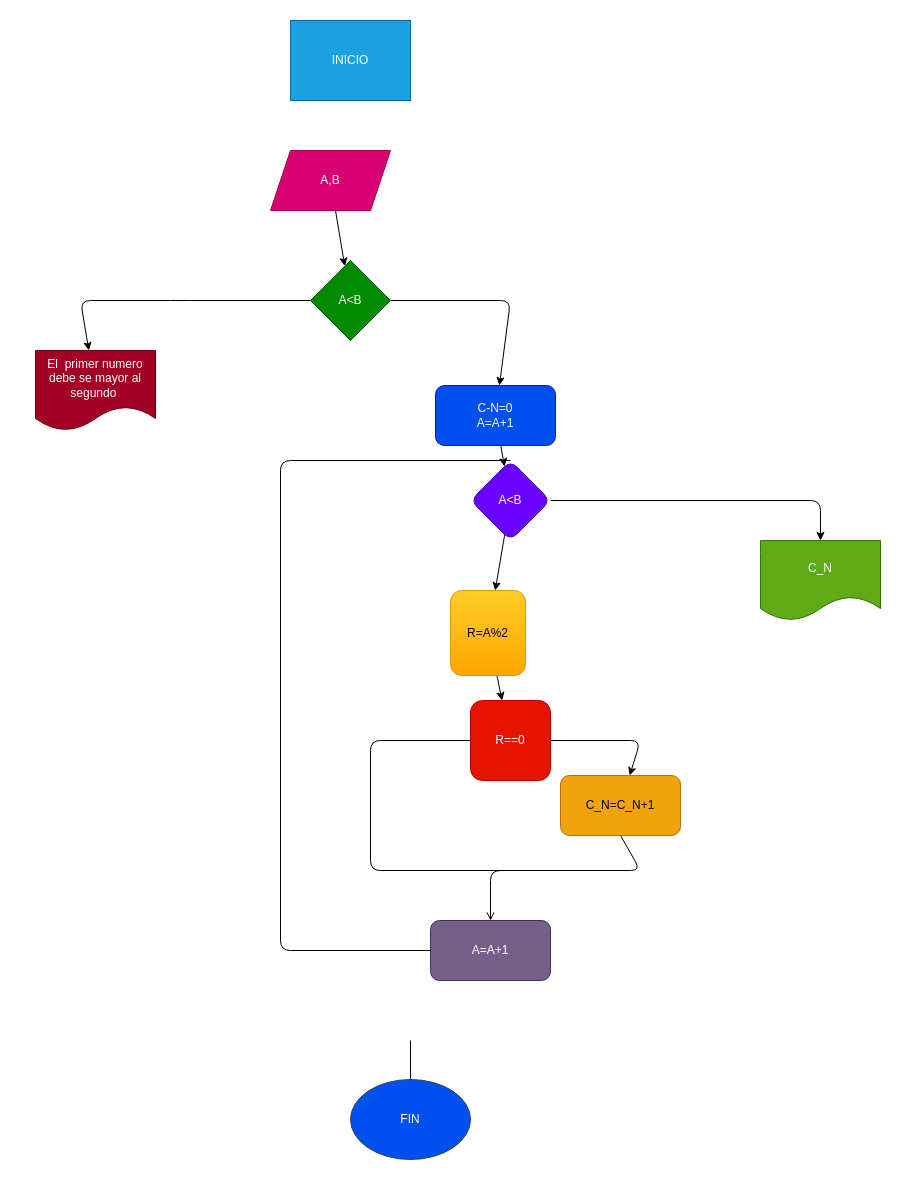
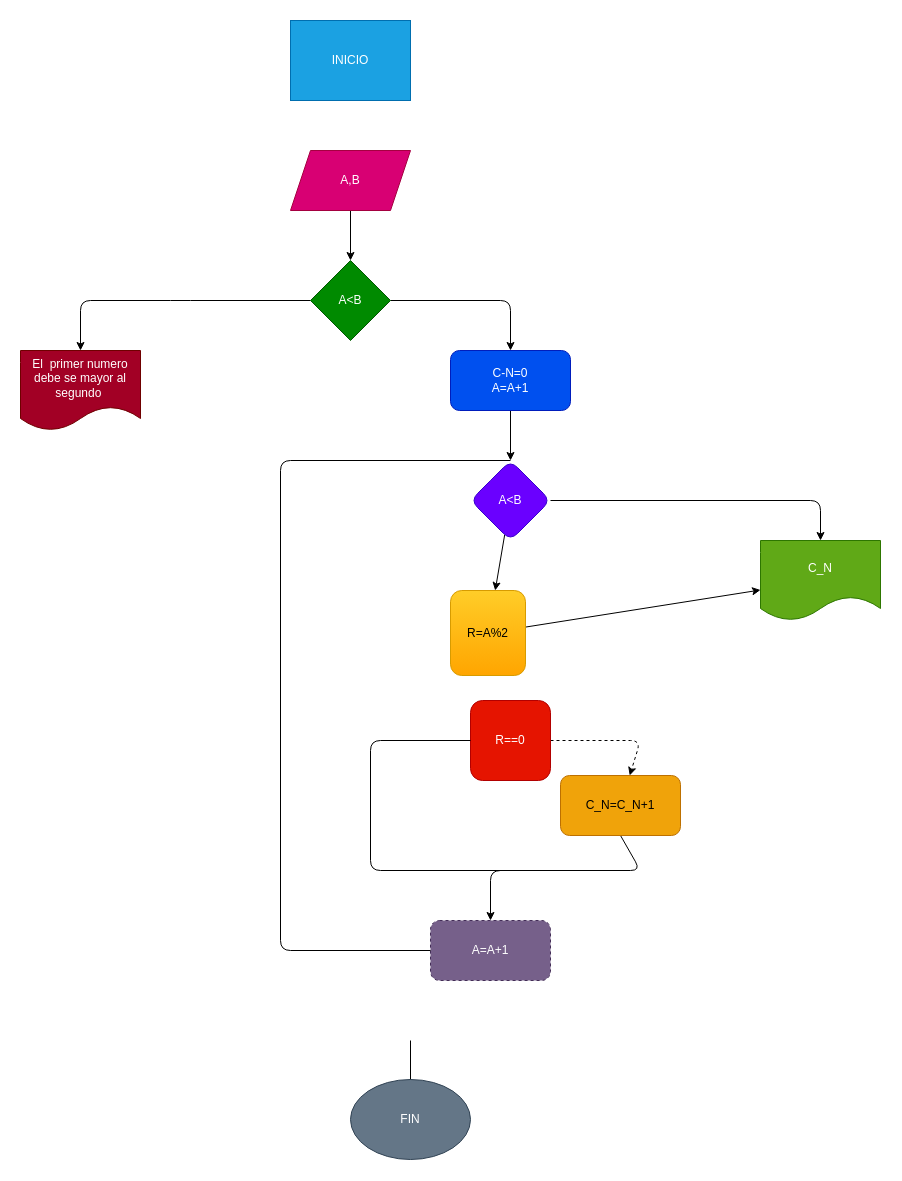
node "A,B": moved (331, 181) -> (351, 181)
node "El primer numero debe se mayor al segundo": moved (96, 391) -> (81, 391)
node "C-N=0 A=A+1": moved (496, 416) -> (511, 381)
edge "R=A%2" -> "R==0": now "R=A%2" -> "C_N"
edge "R==0" -> "C_N=C_N+1": style solid -> dashed
edge "C_N=C_N+1" -> "A=A+1": arrowhead open -> classic
node "A=A+1": style solid -> dashed
node "FIN": fillcolor #0050ef -> #647687
